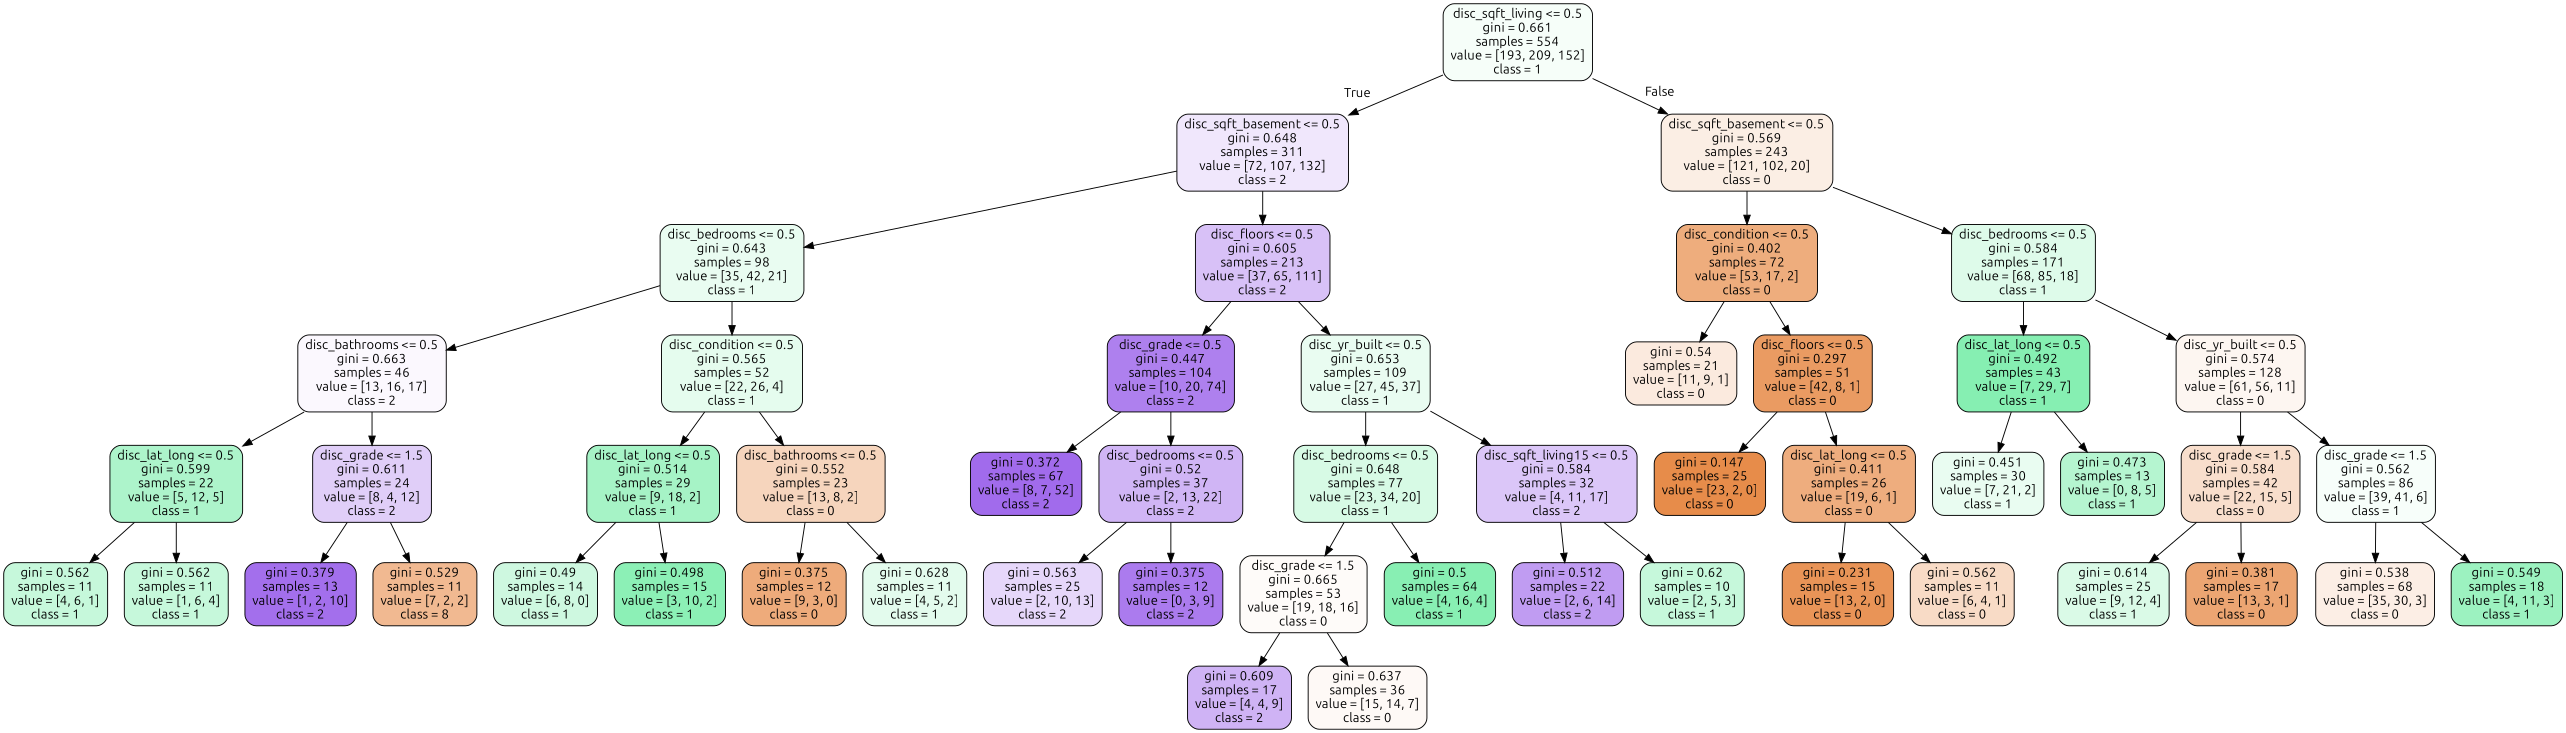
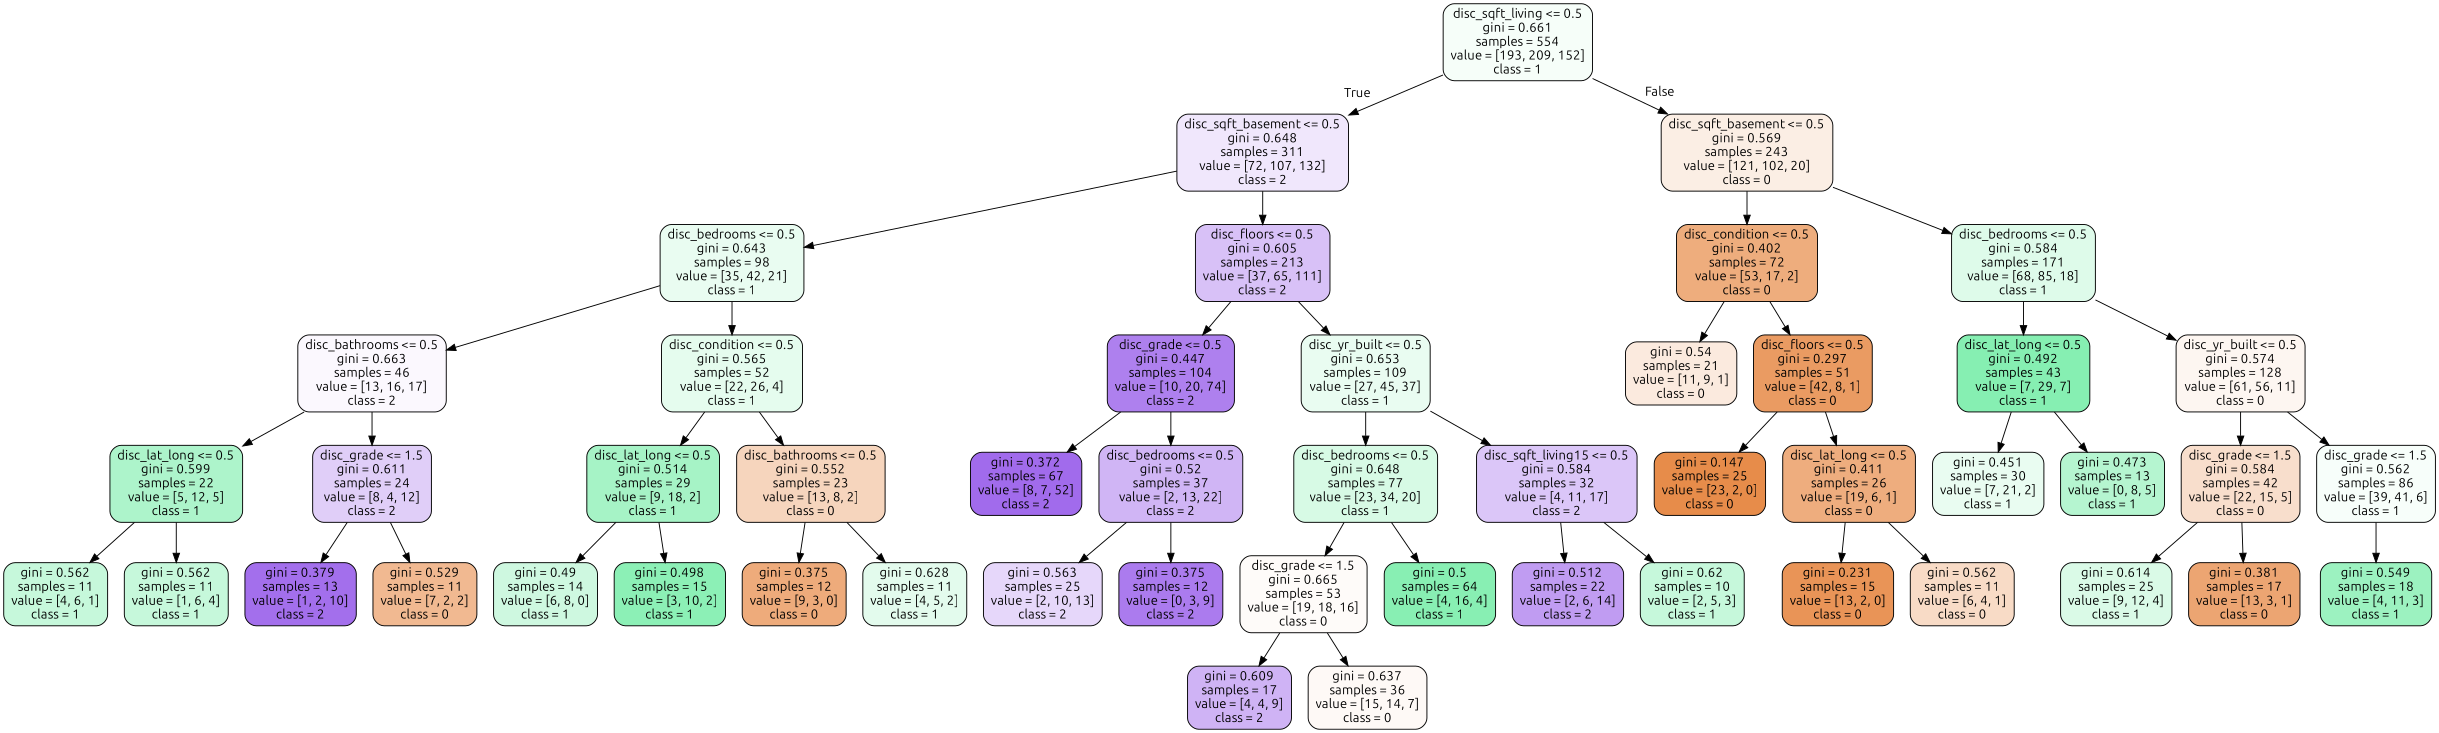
node "gini = 0.529 samples = 11 value = [7, 2, 2] class = 8": label "gini = 0.529 samples = 11 value = [7, 2, 2] class = 8" -> "gini = 0.529 samples = 11 value = [7, 2, 2] class = 0"
node "gini = 0.538 samples = 68 value = [35, 30, 3] class = 0": removed
